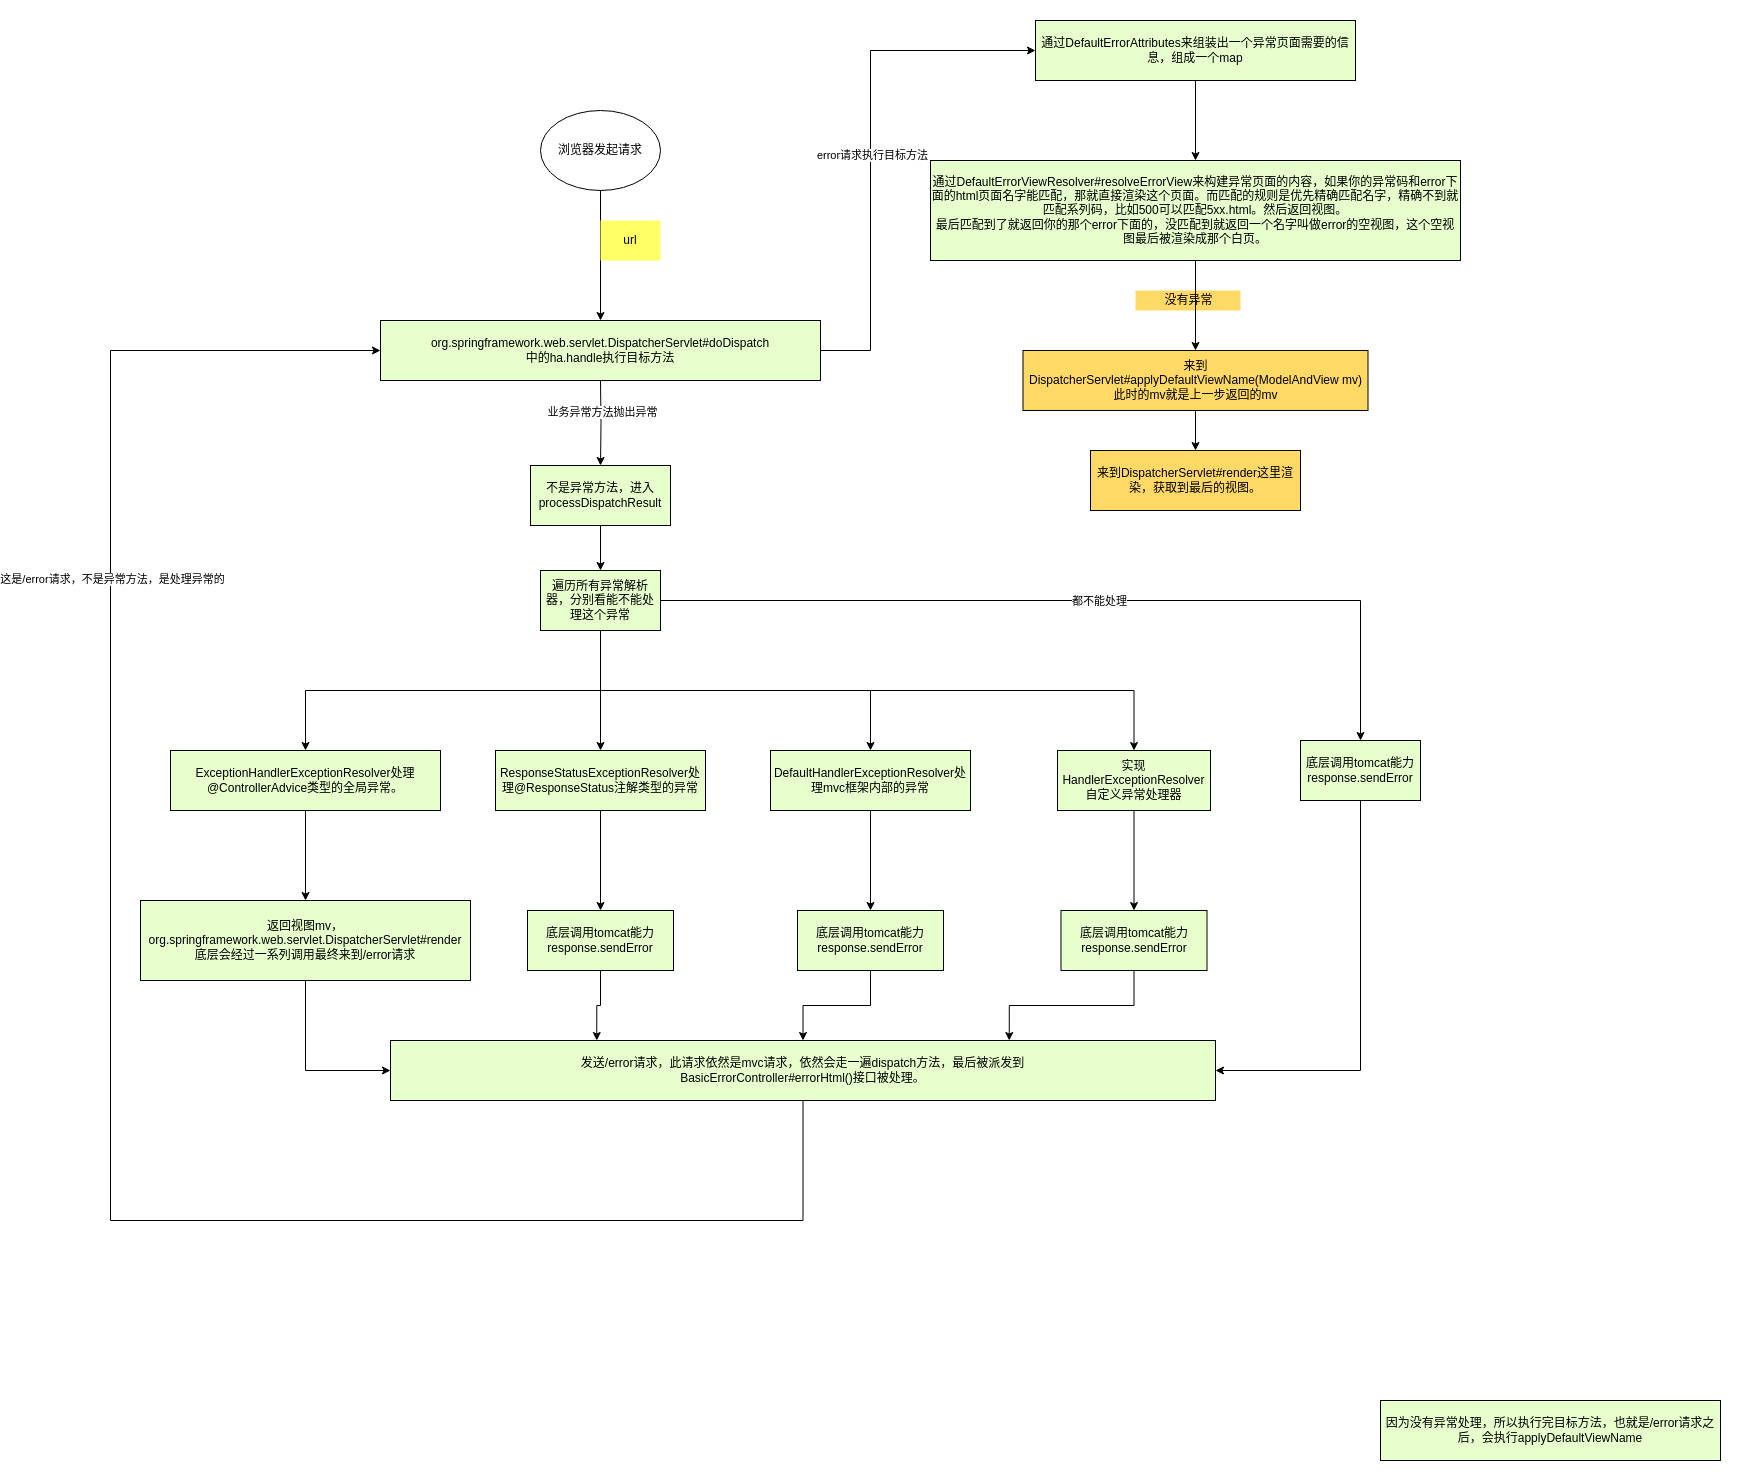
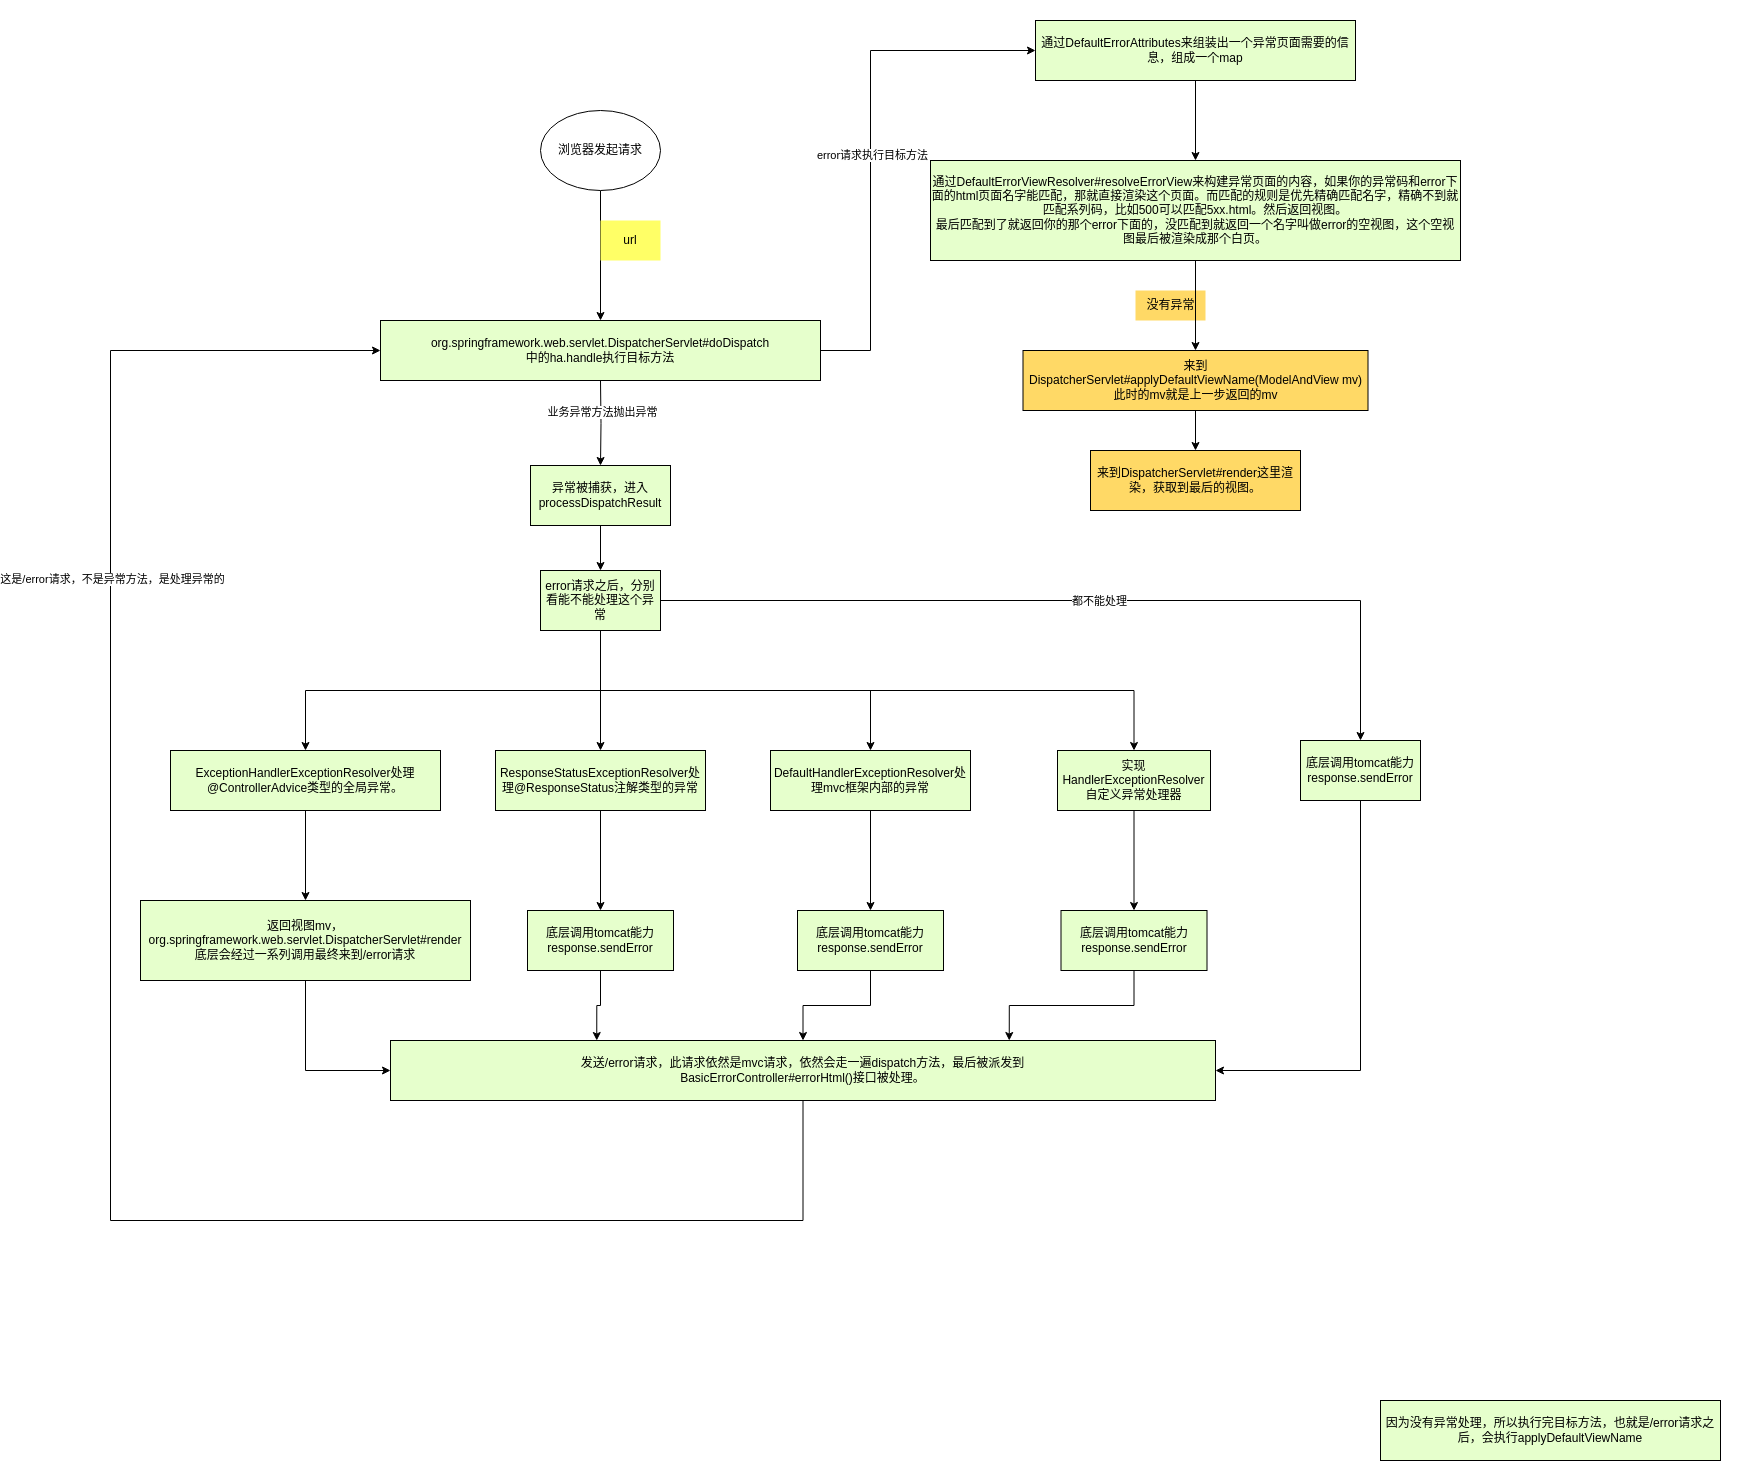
node "没有异常": size 105x20 -> 70x30
node "不是异常方法，进入 processDispatchResult": label "不是异常方法，进入 processDispatchResult" -> "异常被捕获，进入 processDispatchResult"
node "遍历所有异常解析器，分别看能不能处理这个异常": label "遍历所有异常解析器，分别看能不能处理这个异常" -> "error请求之后，分别看能不能处理这个异常"
